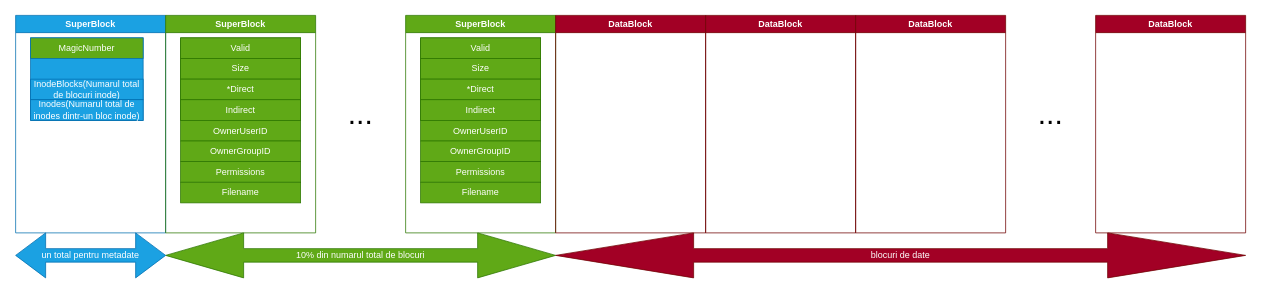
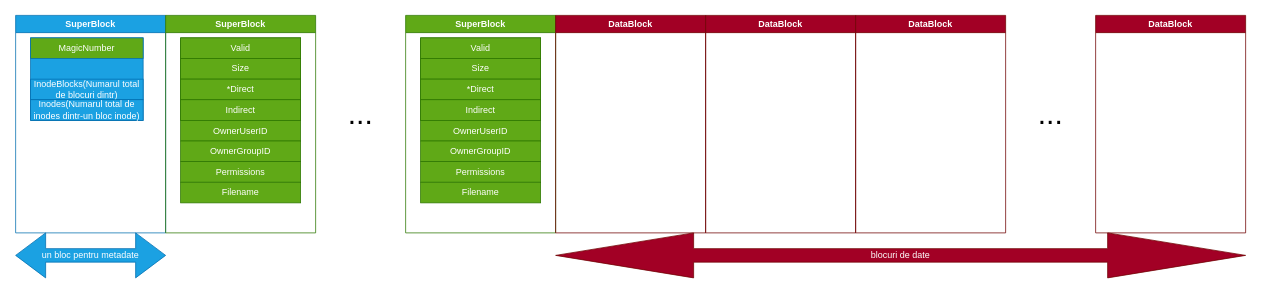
node "InodeBlocks(Numarul total de blocuri inode)": label "InodeBlocks(Numarul total de blocuri inode)" -> "InodeBlocks(Numarul total de blocuri dintr)"
node "un total pentru metadate": label "un total pentru metadate" -> "un bloc pentru metadate"
node "10% din numarul total de blocuri": removed
